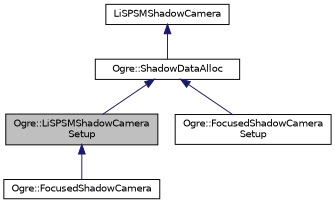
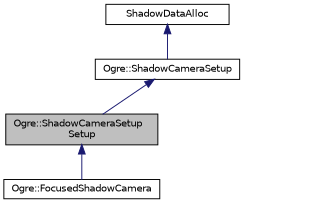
node "LiSPSMShadowCamera": label "LiSPSMShadowCamera" -> "ShadowDataAlloc"
node "Ogre::ShadowDataAlloc": label "Ogre::ShadowDataAlloc" -> "Ogre::ShadowCameraSetup"
node "Ogre::LiSPSMShadowCamera Setup": label "Ogre::LiSPSMShadowCamera Setup" -> "Ogre::ShadowCameraSetup Setup"
node "Ogre::FocusedShadowCamera Setup": removed
